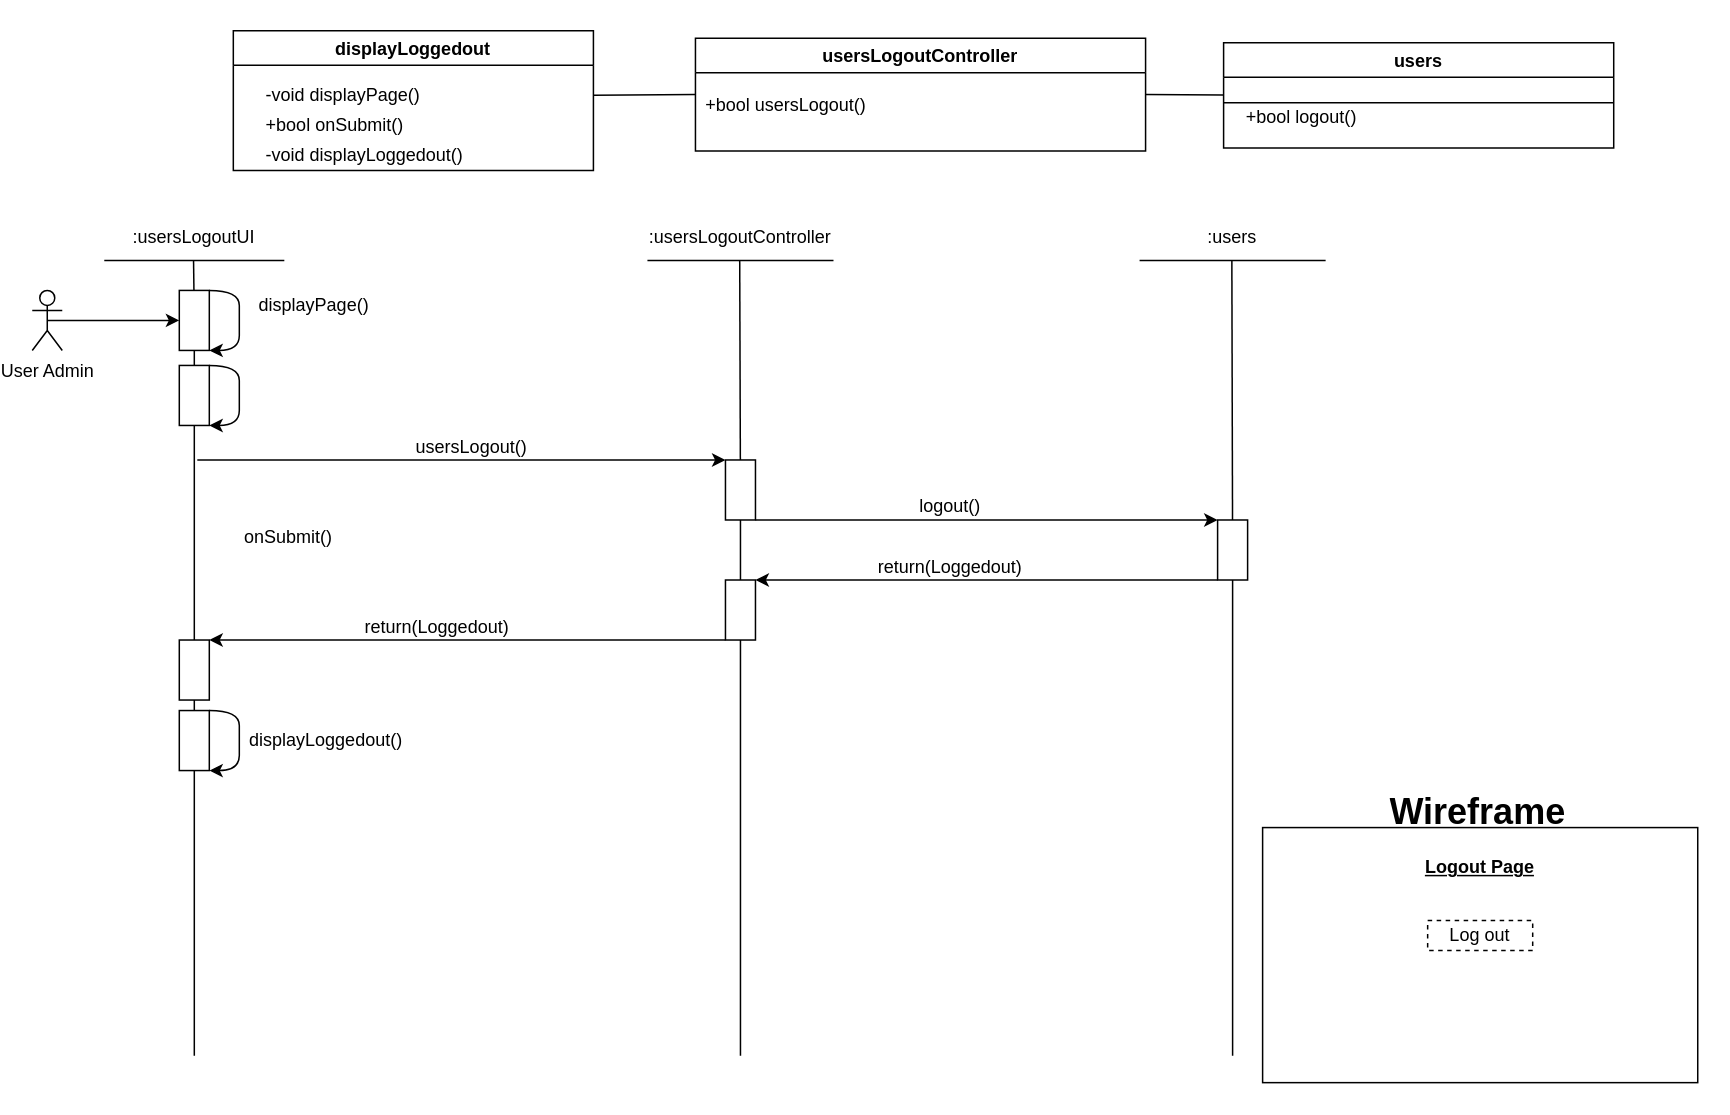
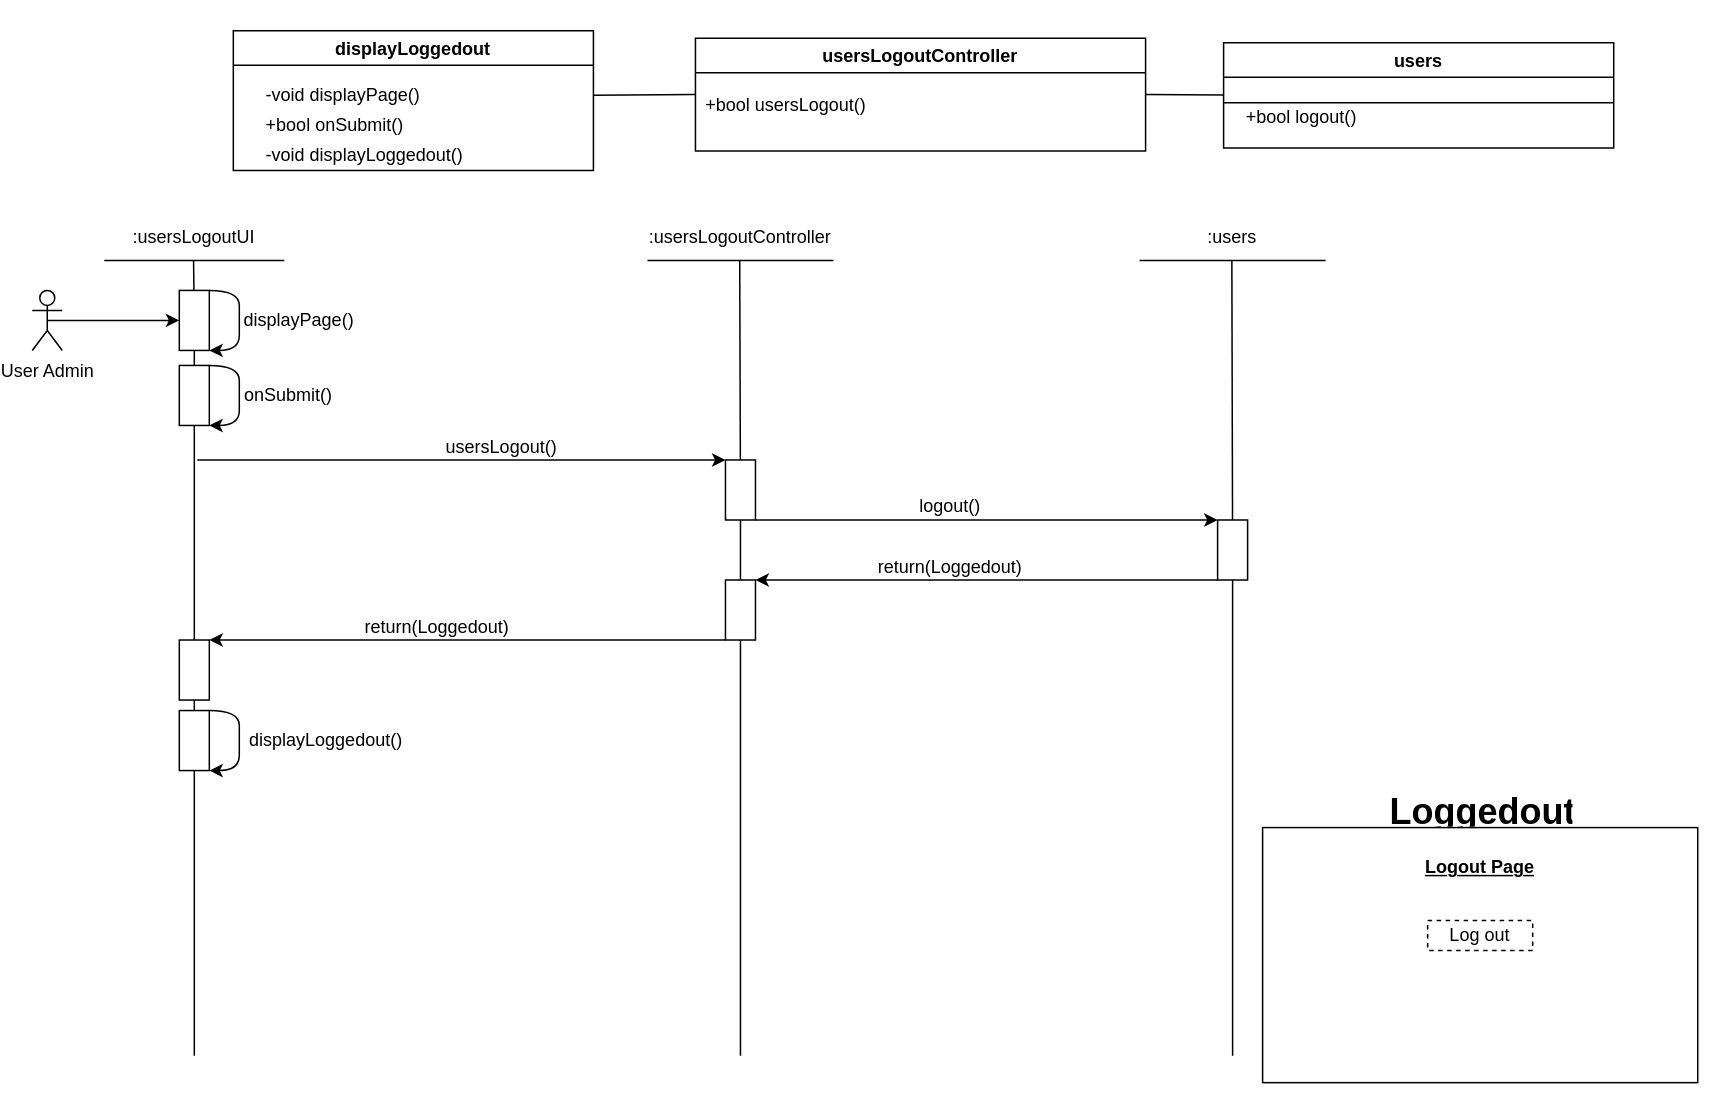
node "displayPage()": moved (314, 305) -> (299, 320)
node "usersLogout()": moved (472, 448) -> (502, 448)
node "onSubmit()": moved (289, 538) -> (289, 395)
node "Wireframe": label "Wireframe" -> "Loggedout"
